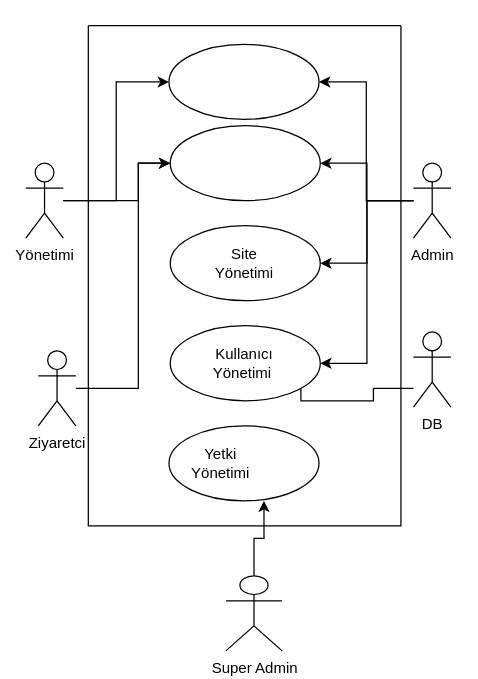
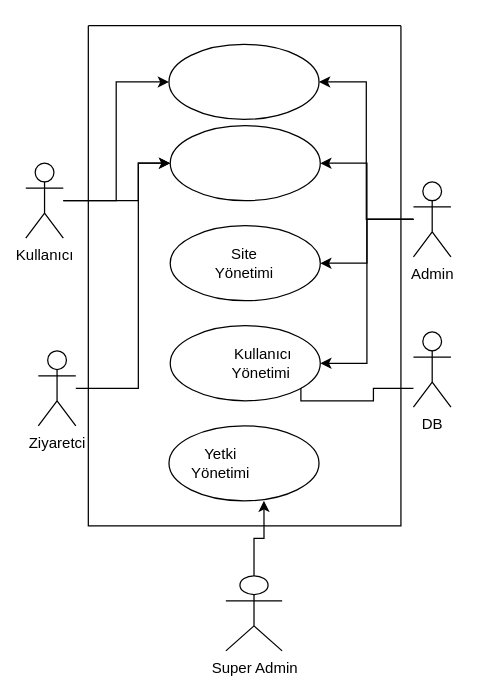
node "Admin": moved (432, 201) -> (432, 219)
node "Yönetimi": label "Yönetimi" -> "Kullanıcı"
node "Kullanıcı Yönetimi": moved (244, 363) -> (263, 363)
